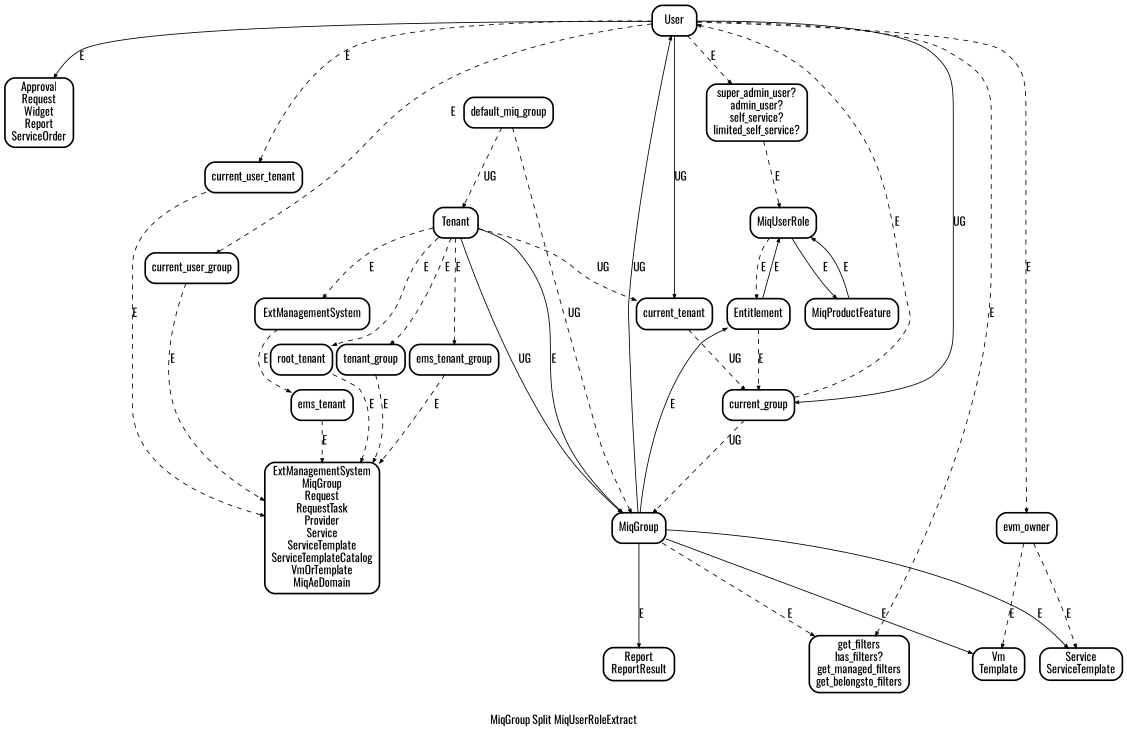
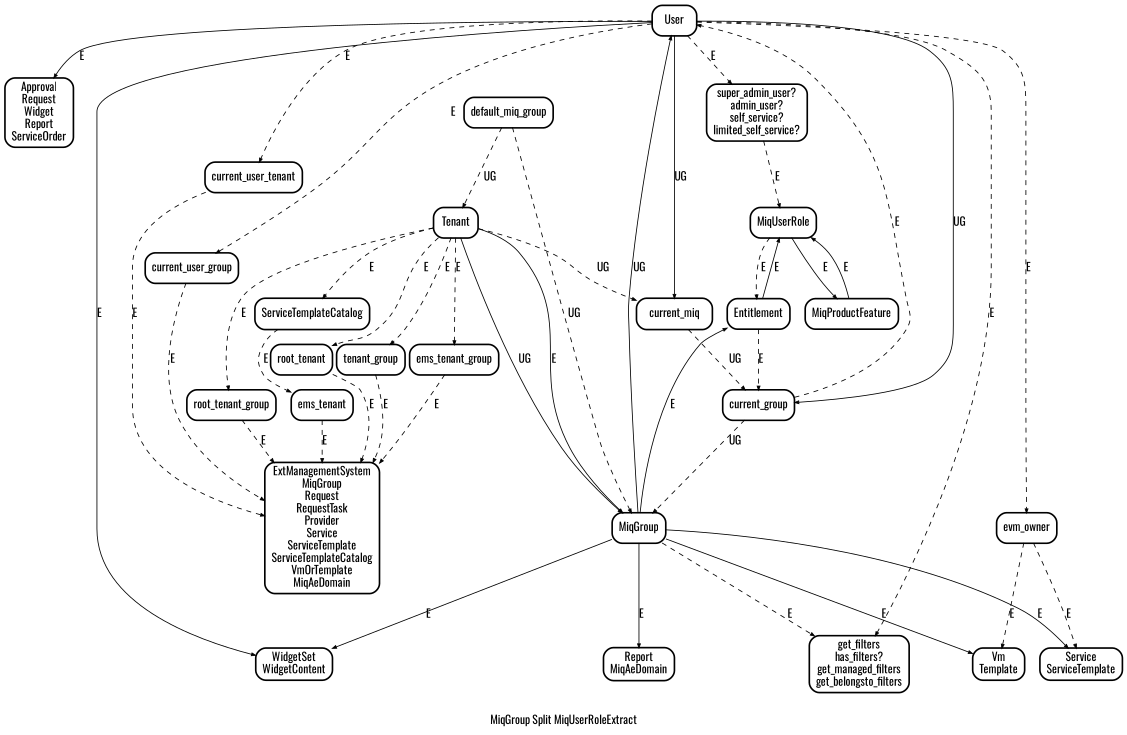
node "ExtManagementSystem": label "ExtManagementSystem" -> "ServiceTemplateCatalog"
node "current_tenant": label "current_tenant" -> "current_miq"
node "root_tenant_group": added
node "WidgetSet WidgetContent": added
node "Report ReportResult": label "Report ReportResult" -> "Report MiqAeDomain"
